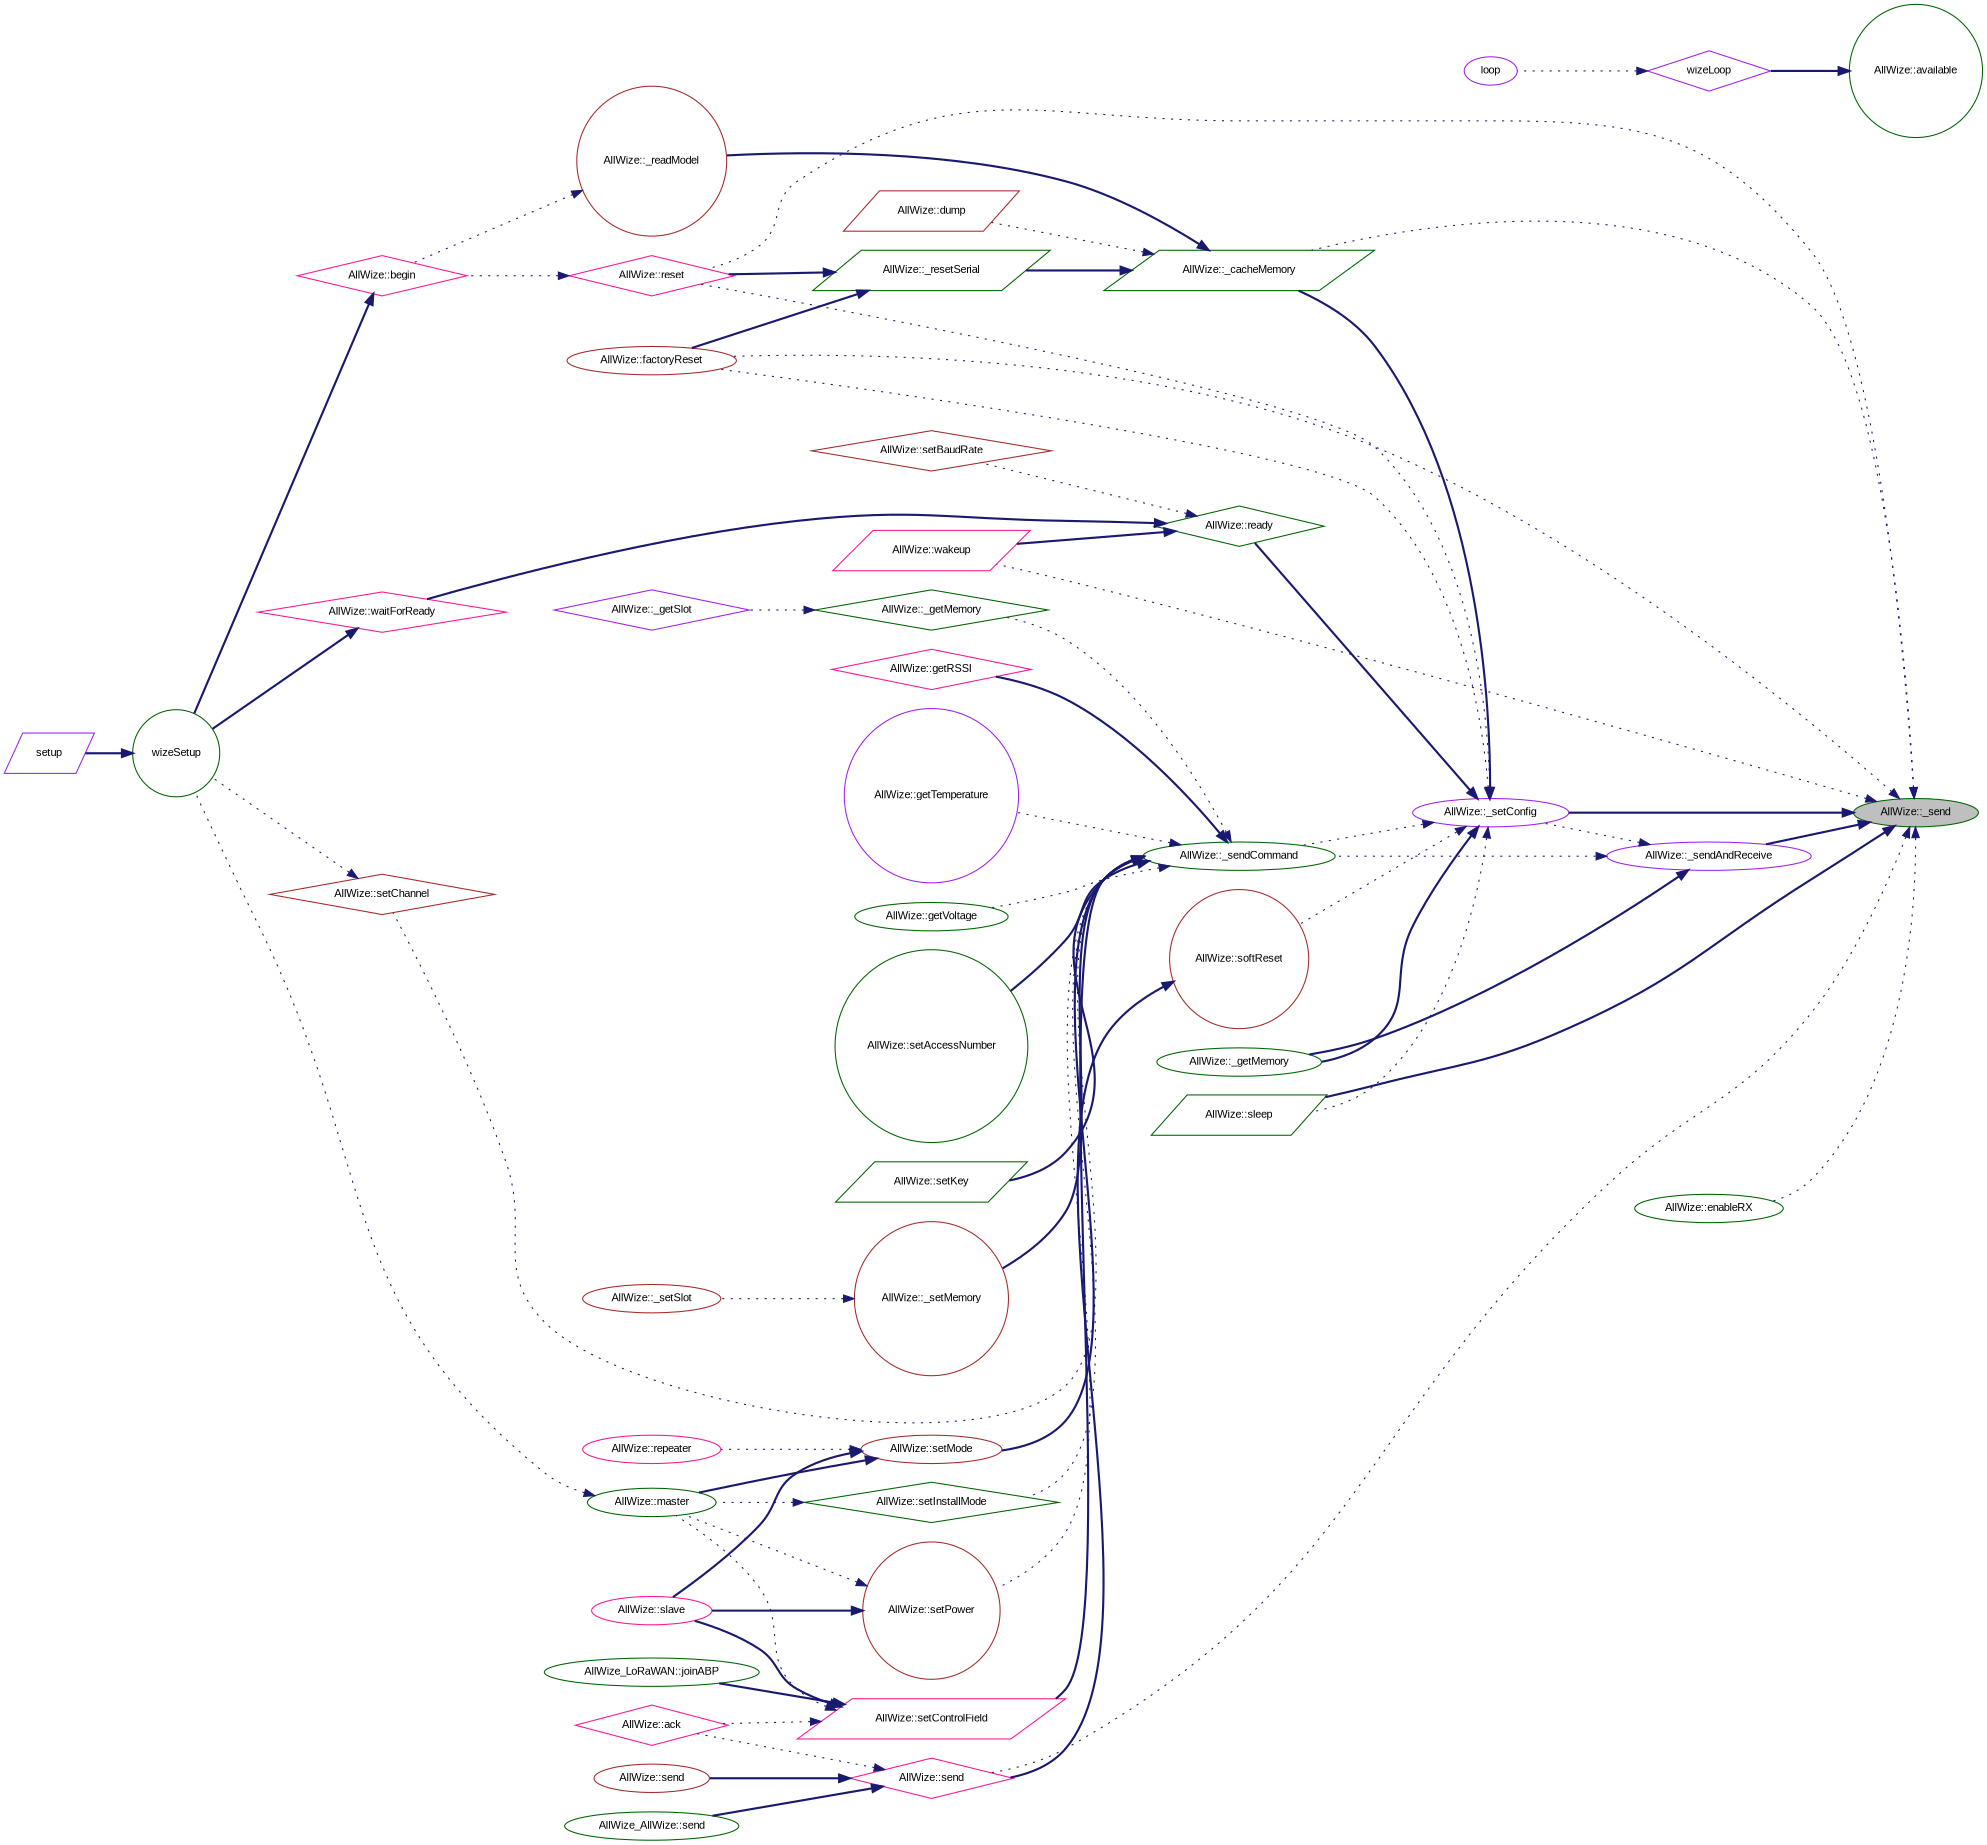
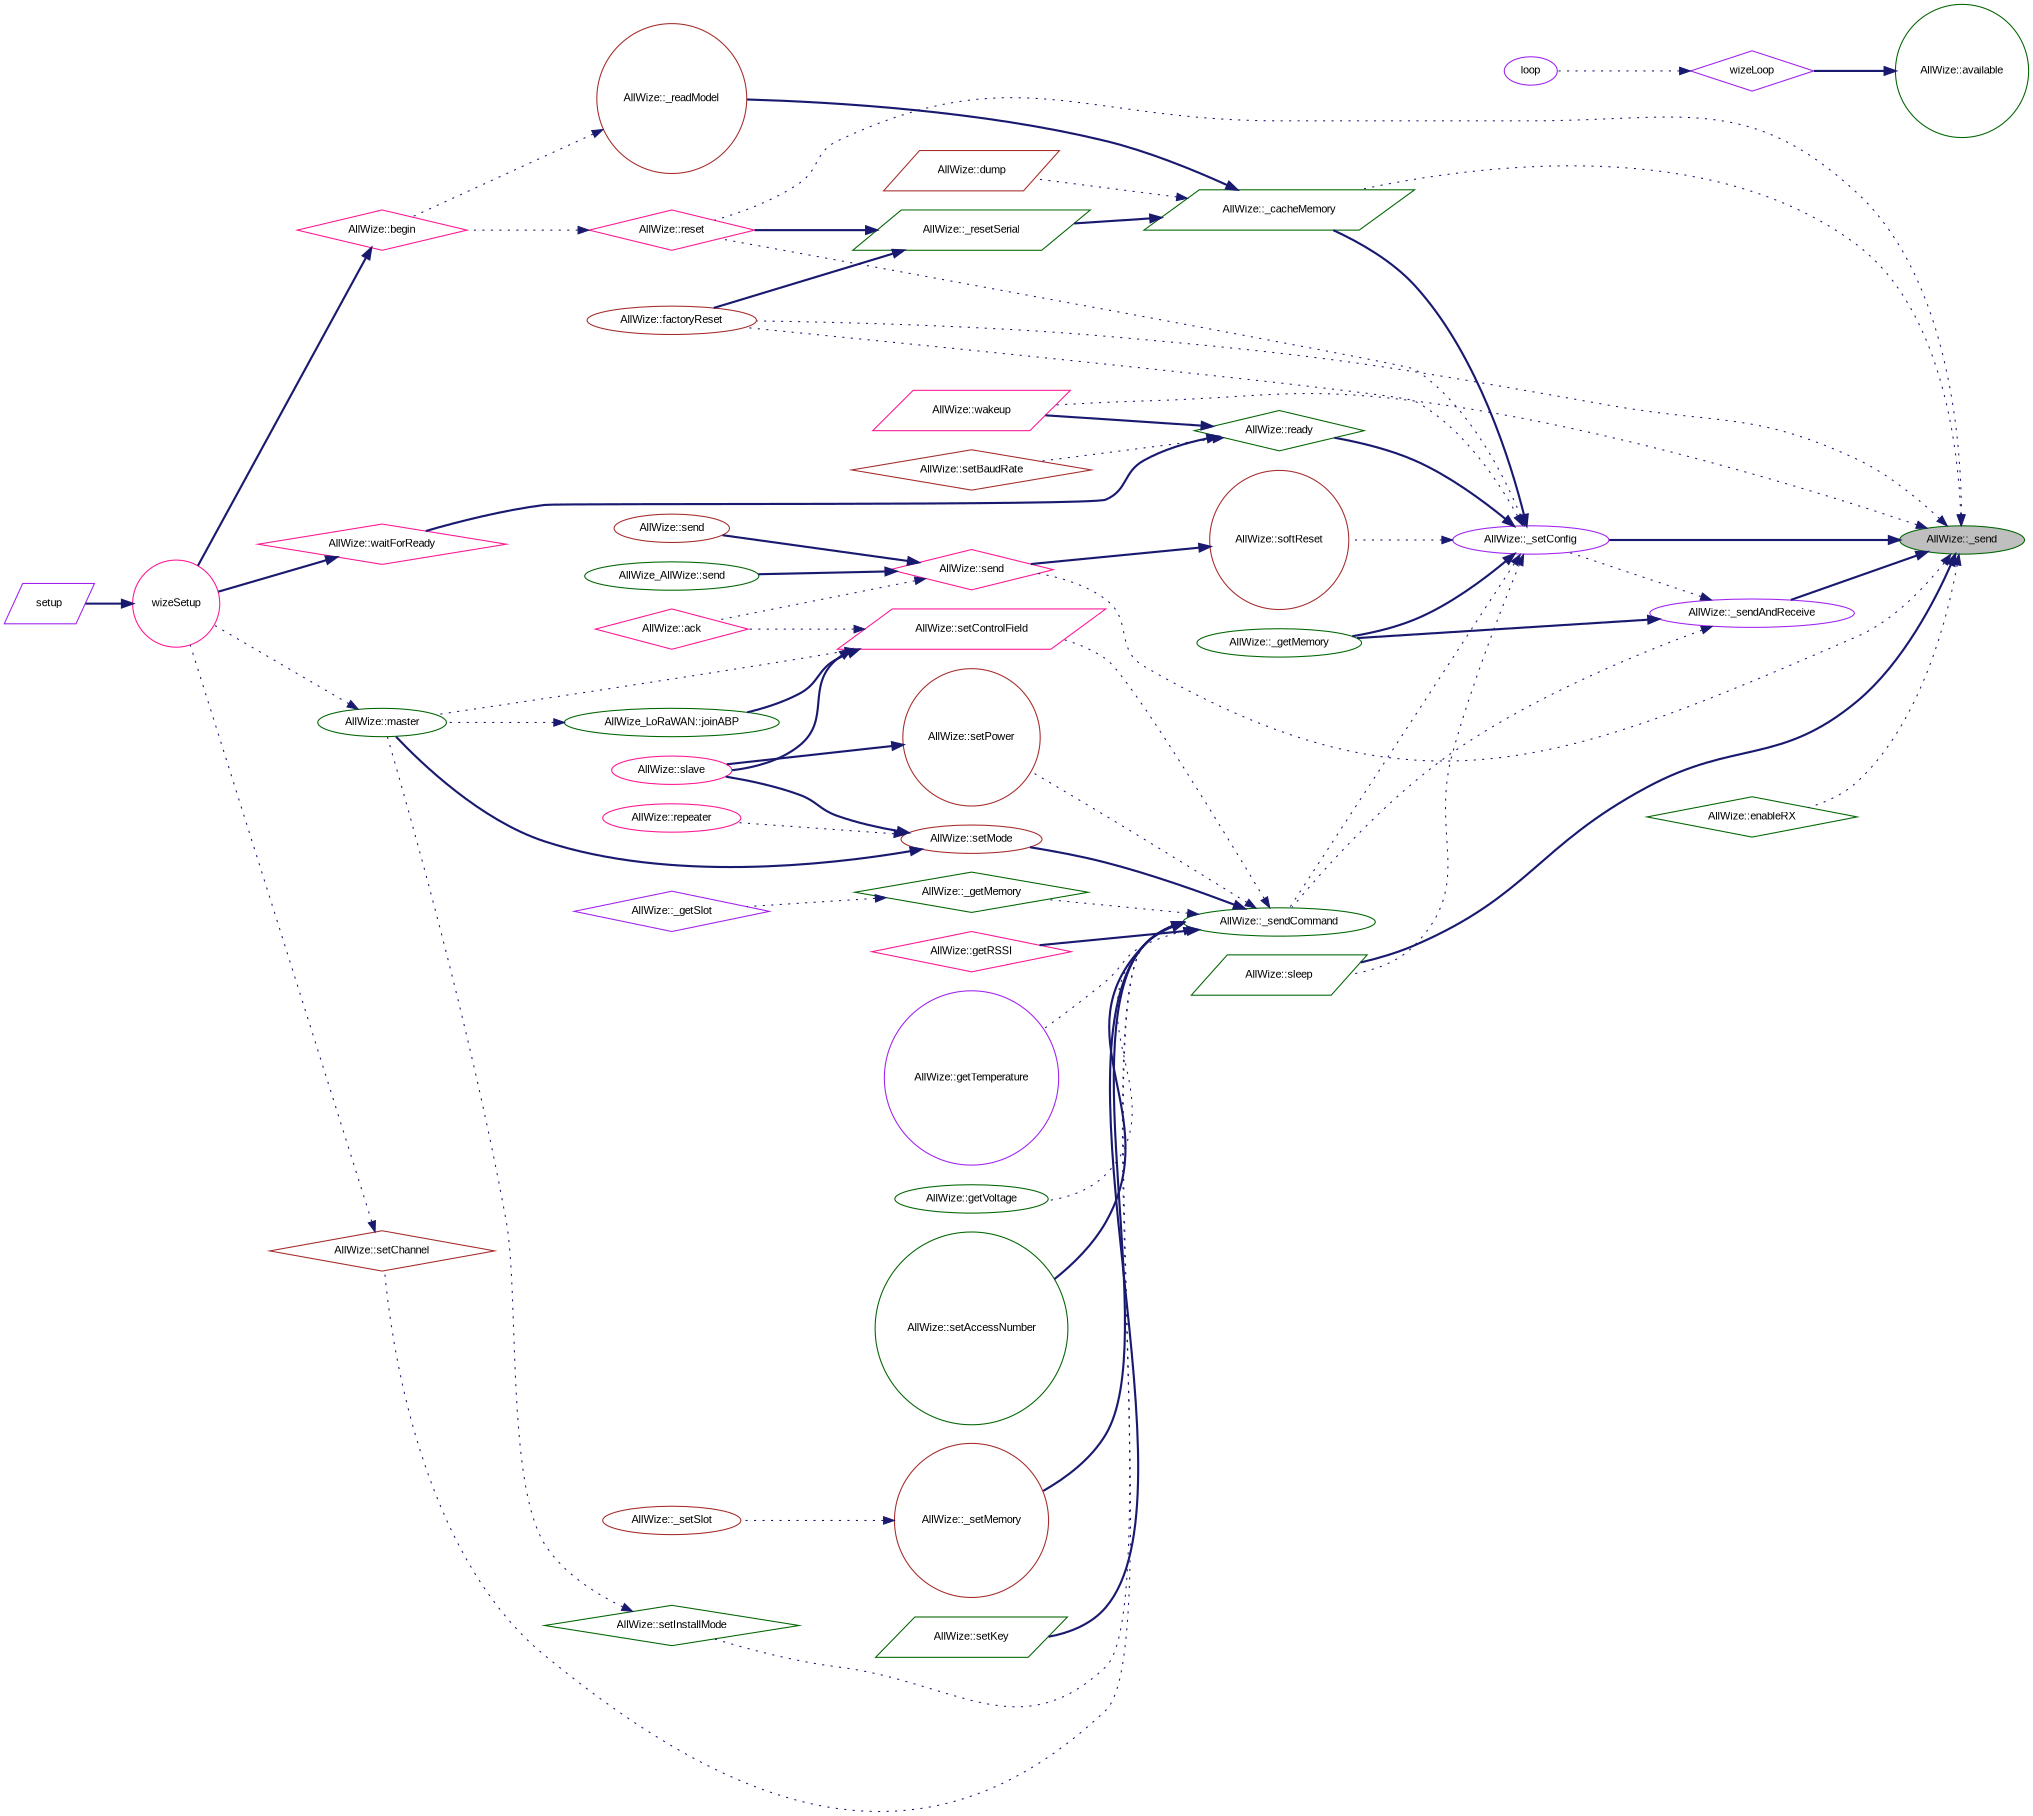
node "wizeSetup": color darkgreen -> deeppink
node "AllWize::enableRX": shape ellipse -> diamond
edge "AllWize::setControlField" -> "AllWize::_sendCommand": style bold -> dotted
edge "AllWize::master" -> "AllWize::setPower": now "AllWize::master" -> "AllWize_LoRaWAN::joinABP"
